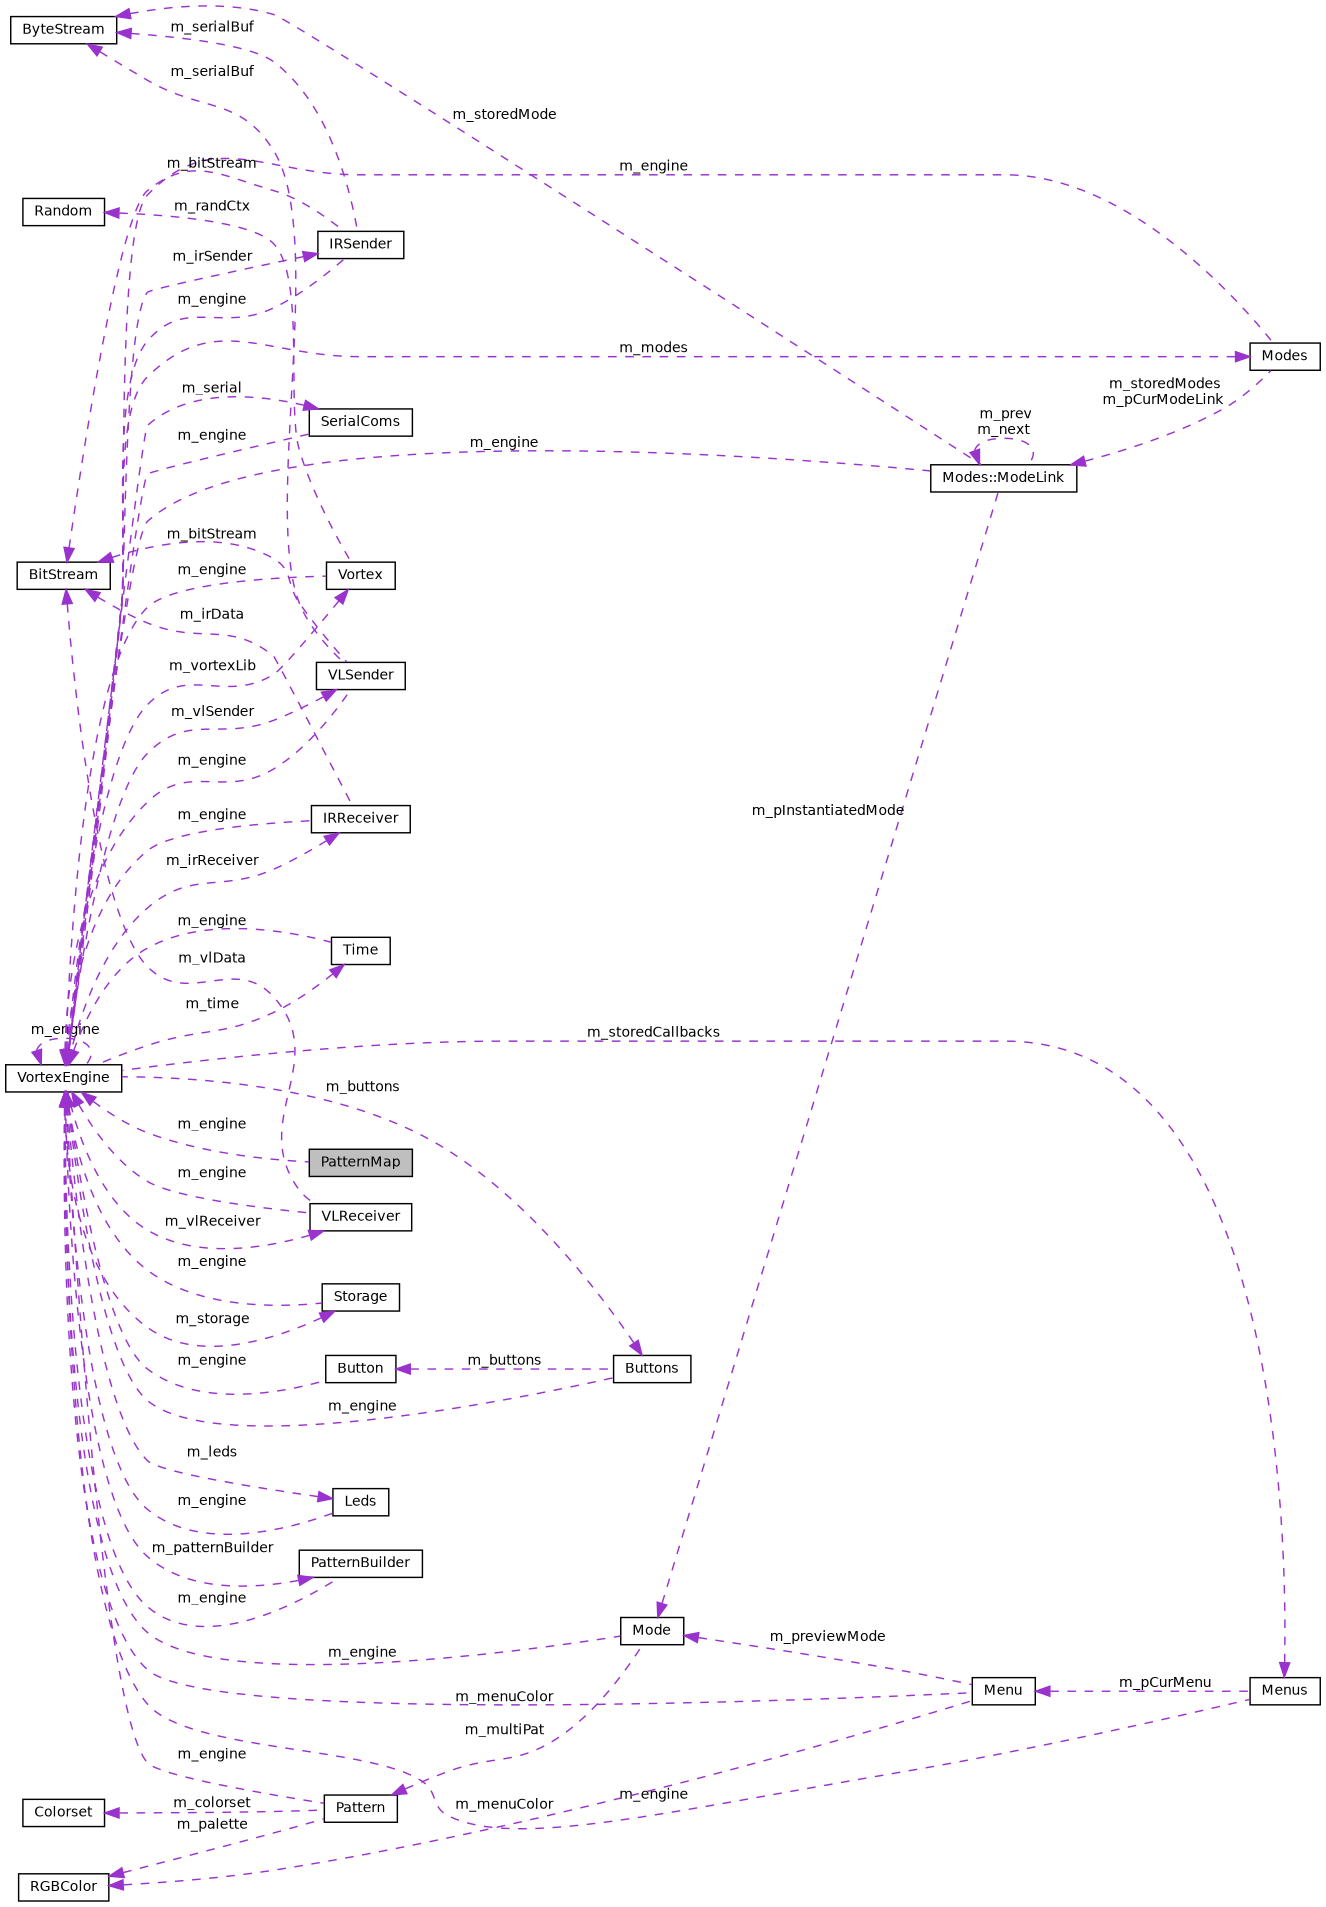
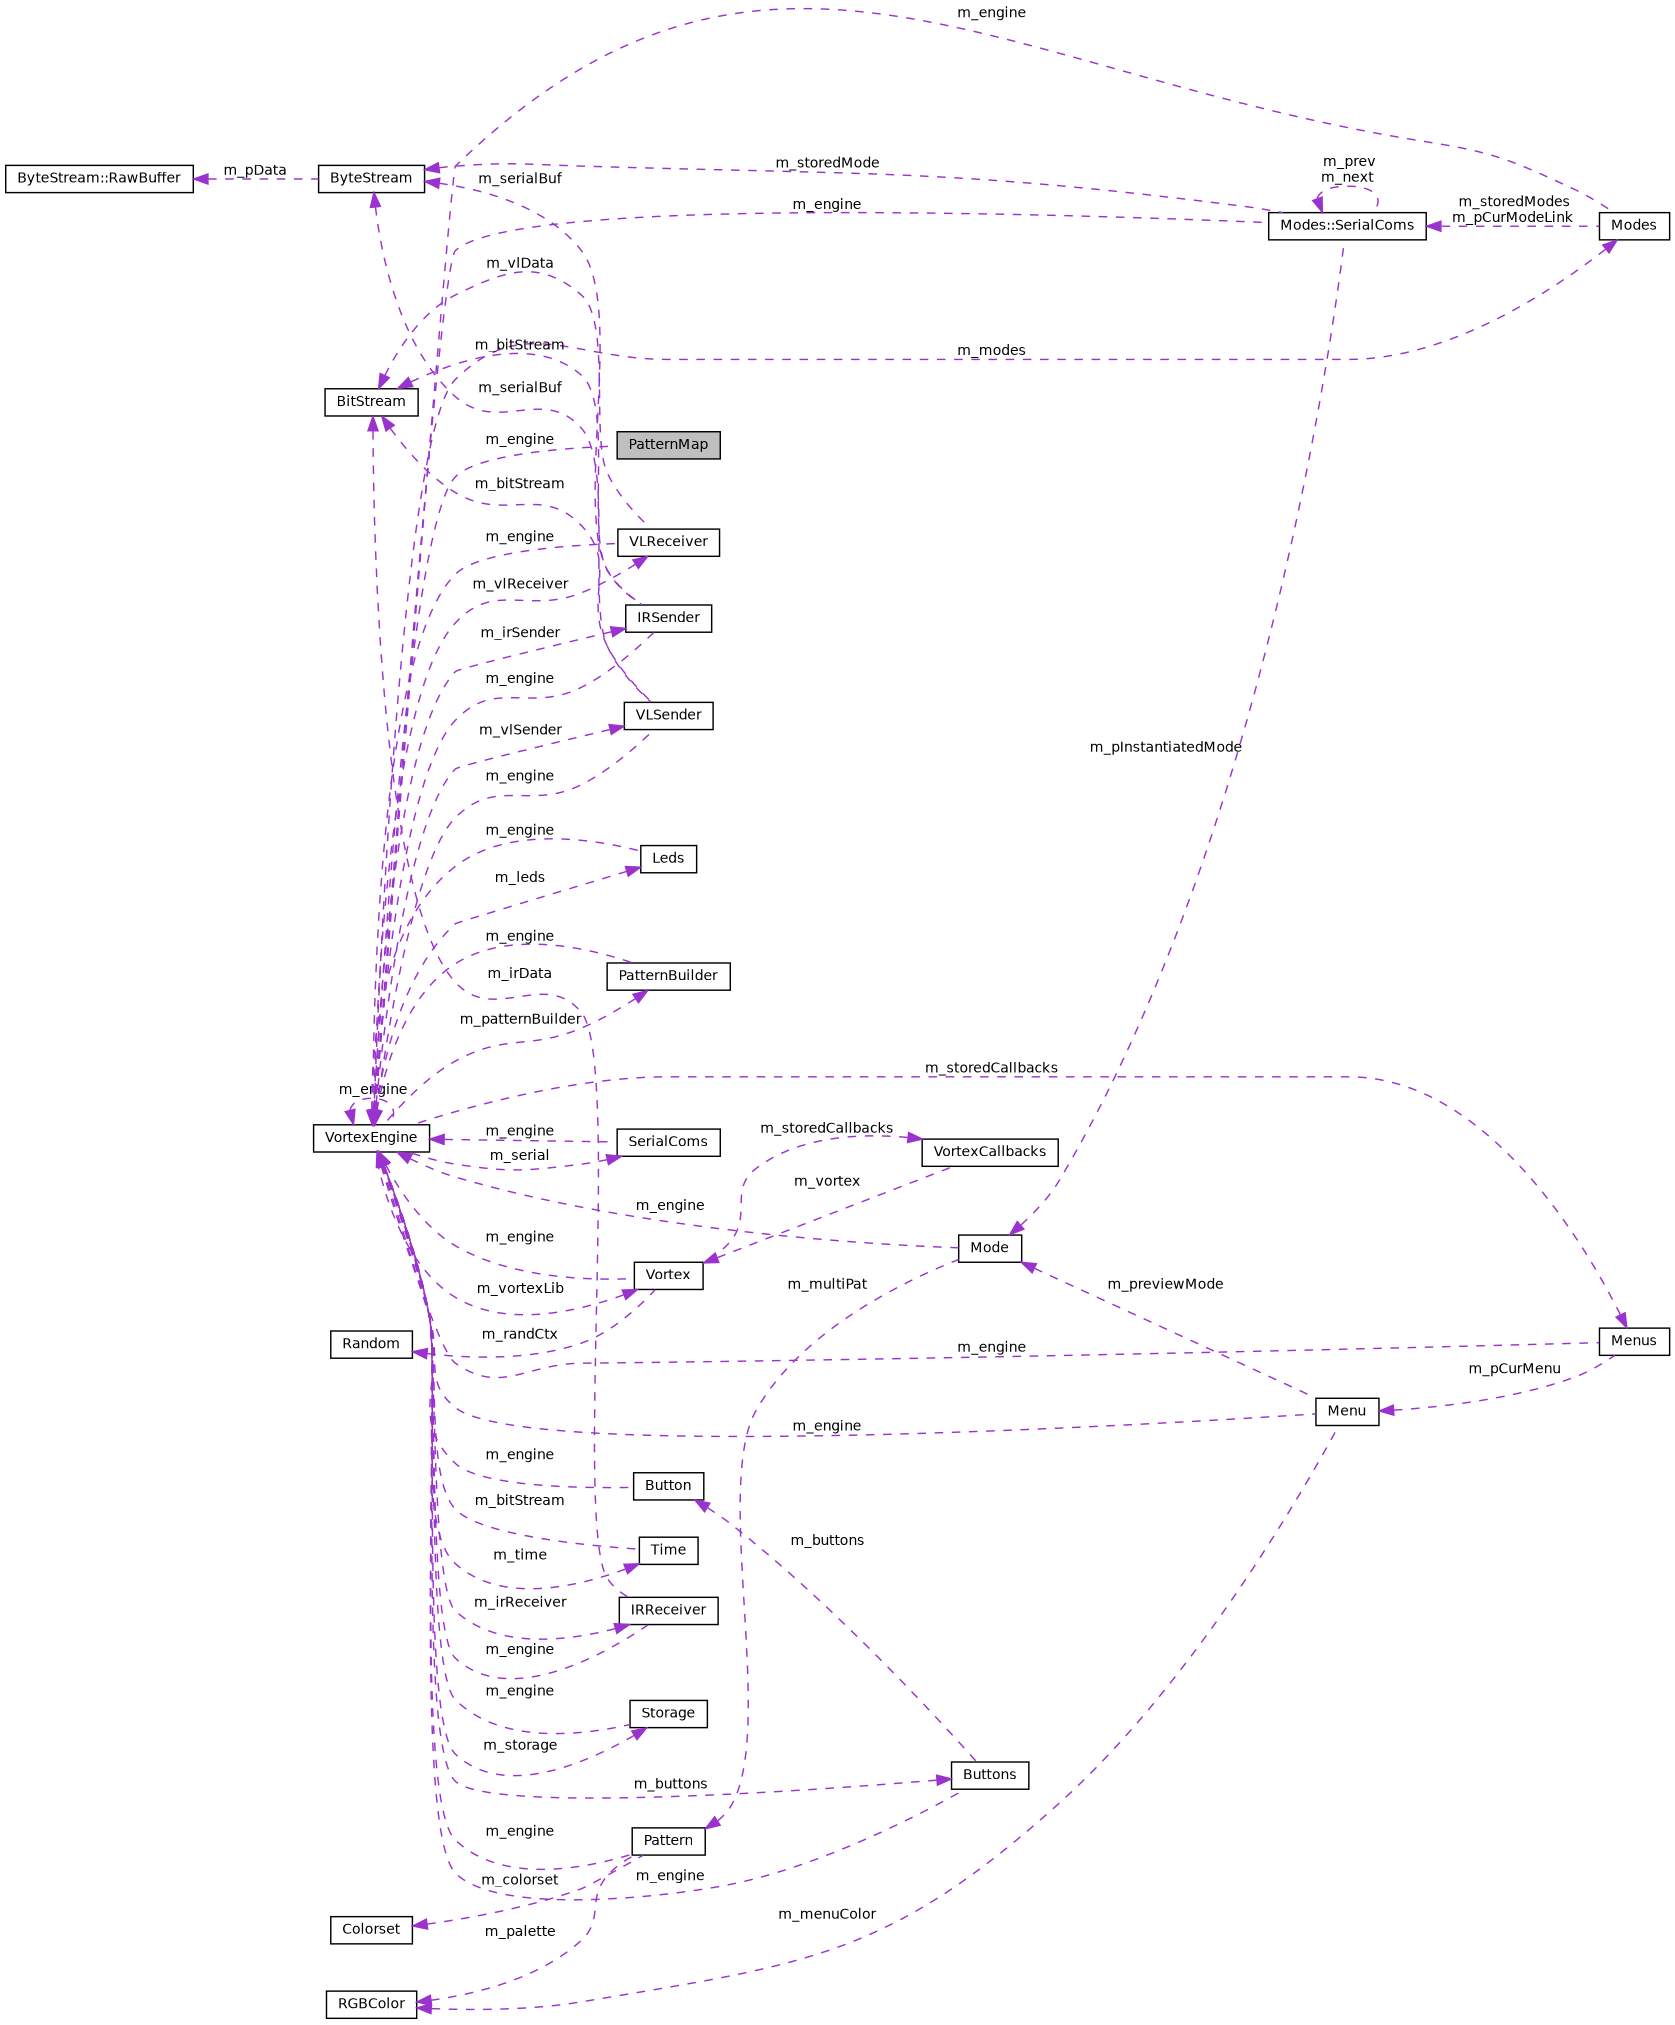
node "ByteStream::RawBuffer": added
node "Modes::ModeLink": label "Modes::ModeLink" -> "Modes::SerialComs"
edge "Time" -> "VortexEngine": label " m_engine" -> " m_bitStream"
node "VortexCallbacks": added
edge "Menu" -> "VortexEngine": label " m_menuColor" -> " m_engine"
